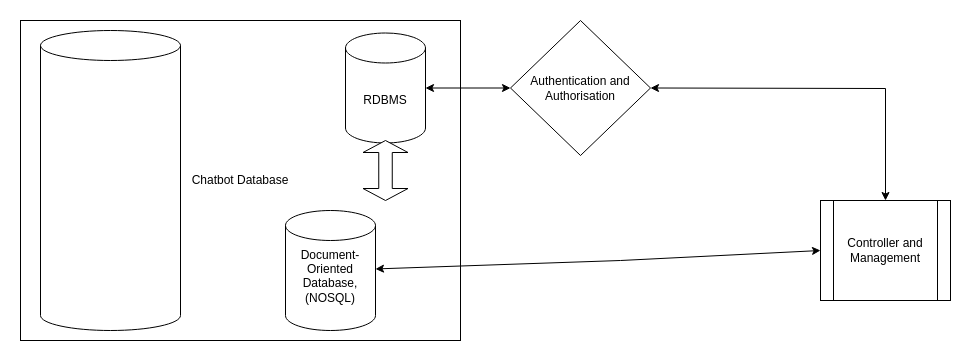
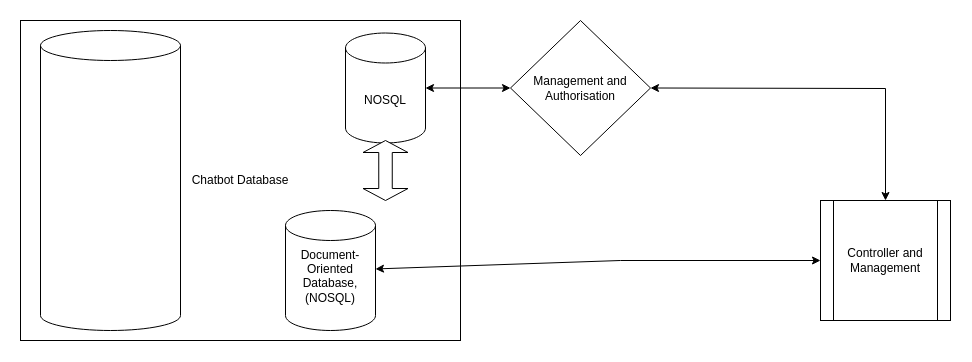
node "Authentication and Authorisation": label "Authentication and Authorisation" -> "Management and Authorisation"
node "RDBMS": label "RDBMS" -> "NOSQL"
node "Controller and Management": size 130x100 -> 130x120
